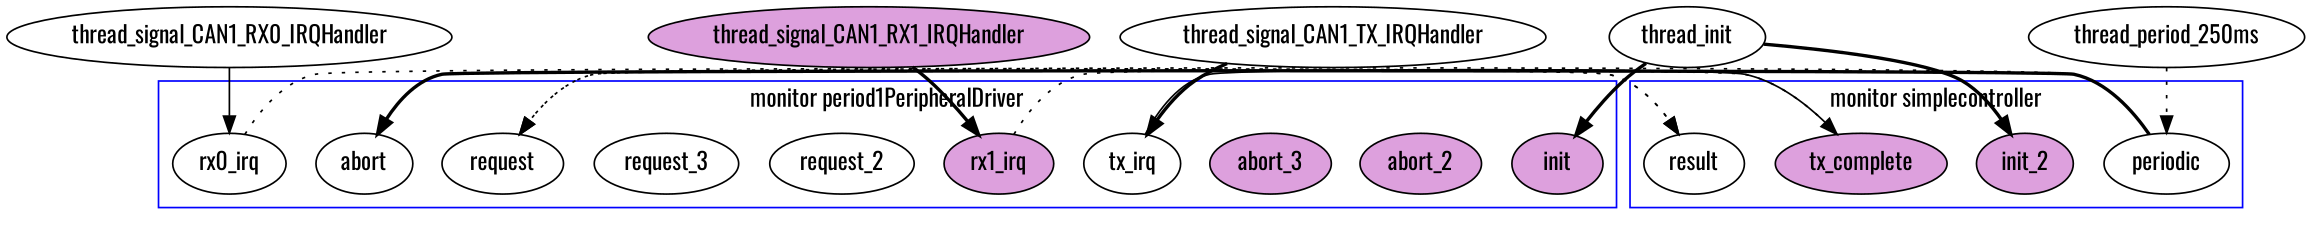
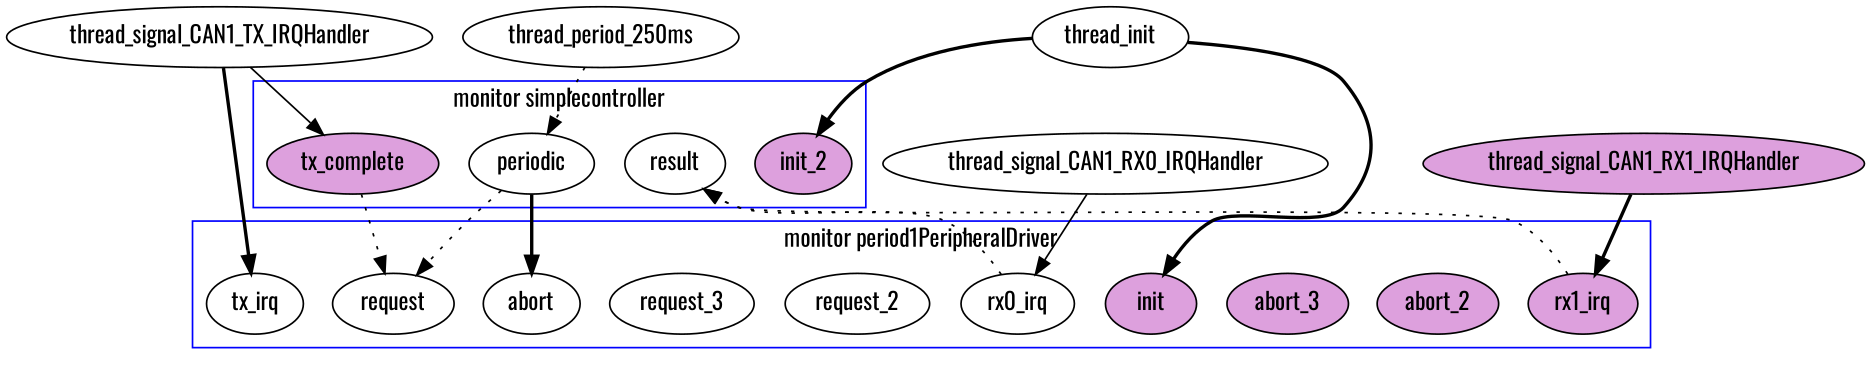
edge "tx_irq" -> "tx_complete": now "thread_signal_CAN1_TX_IRQHandler" -> "tx_complete"
